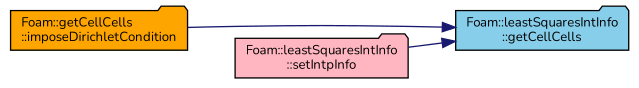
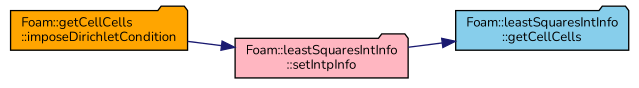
edge "Foam::getCellCells ::imposeDirichletCondition" -> "Foam::leastSquaresIntInfo ::getCellCells": now "Foam::getCellCells ::imposeDirichletCondition" -> "Foam::leastSquaresIntInfo ::setIntpInfo"
